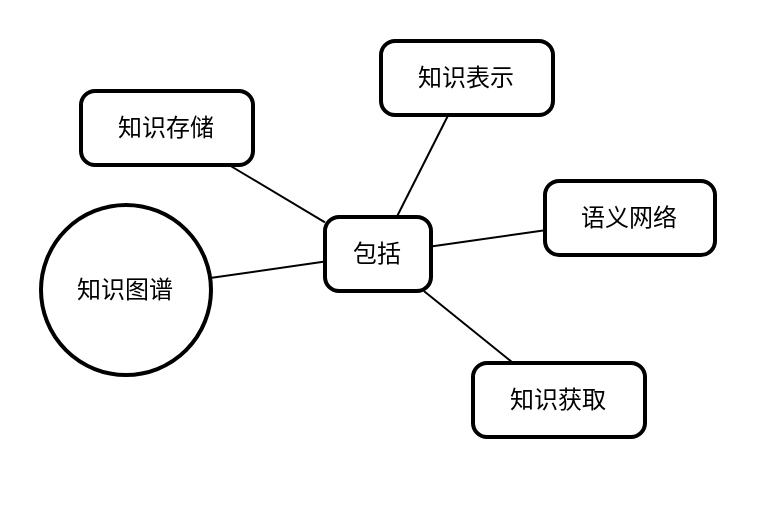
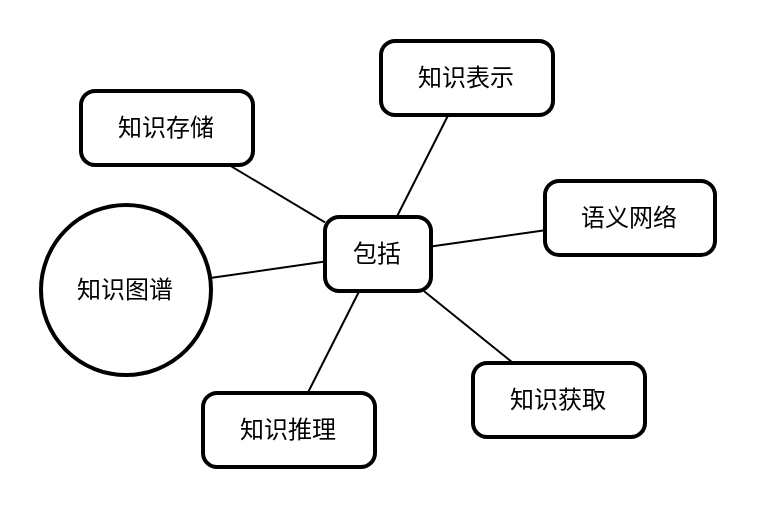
edge "包括" -- "知识推理": added
node "知识推理": added
